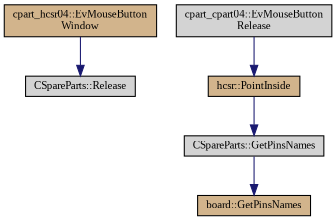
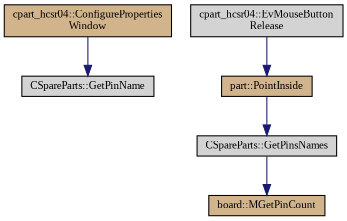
node "cpart_hcsr04::EvMouseButton Window": label "cpart_hcsr04::EvMouseButton Window" -> "cpart_hcsr04::ConfigureProperties Window"
node "cpart_cpart04::EvMouseButton Release": label "cpart_cpart04::EvMouseButton Release" -> "cpart_hcsr04::EvMouseButton Release"
node "CSpareParts::Release": label "CSpareParts::Release" -> "CSpareParts::GetPinName"
node "hcsr::PointInside": label "hcsr::PointInside" -> "part::PointInside"
node "board::GetPinsNames": label "board::GetPinsNames" -> "board::MGetPinCount"
